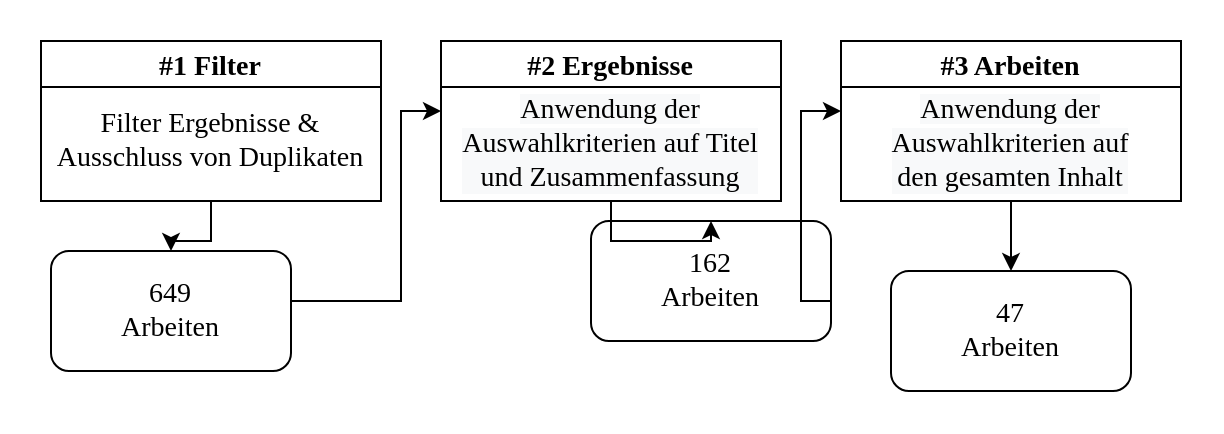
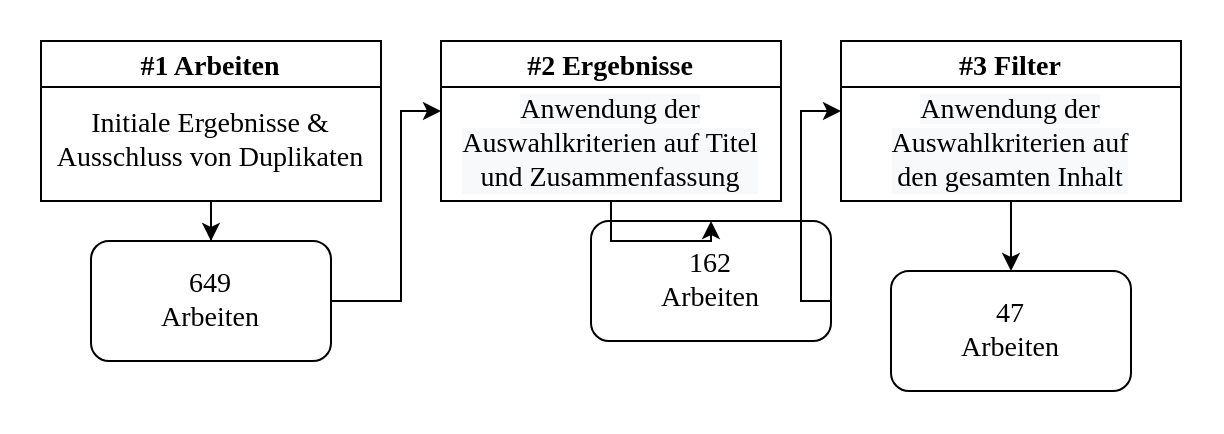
node "#1 Filter": label "#1 Filter" -> "#1 Arbeiten"
node "#3 Arbeiten": label "#3 Arbeiten" -> "#3 Filter"
node "Filter Ergebnisse &Ausschluss von Duplikaten": label "Filter Ergebnisse &Ausschluss von Duplikaten" -> "Initiale Ergebnisse &Ausschluss von Duplikaten"
node "649Arbeiten": moved (171, 311) -> (211, 301)
